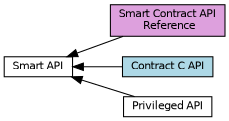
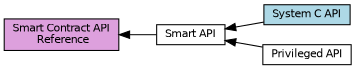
edge "Smart Contract API Reference" -> "Smart API": reversed
node "Contract C API": label "Contract C API" -> "System C API"
